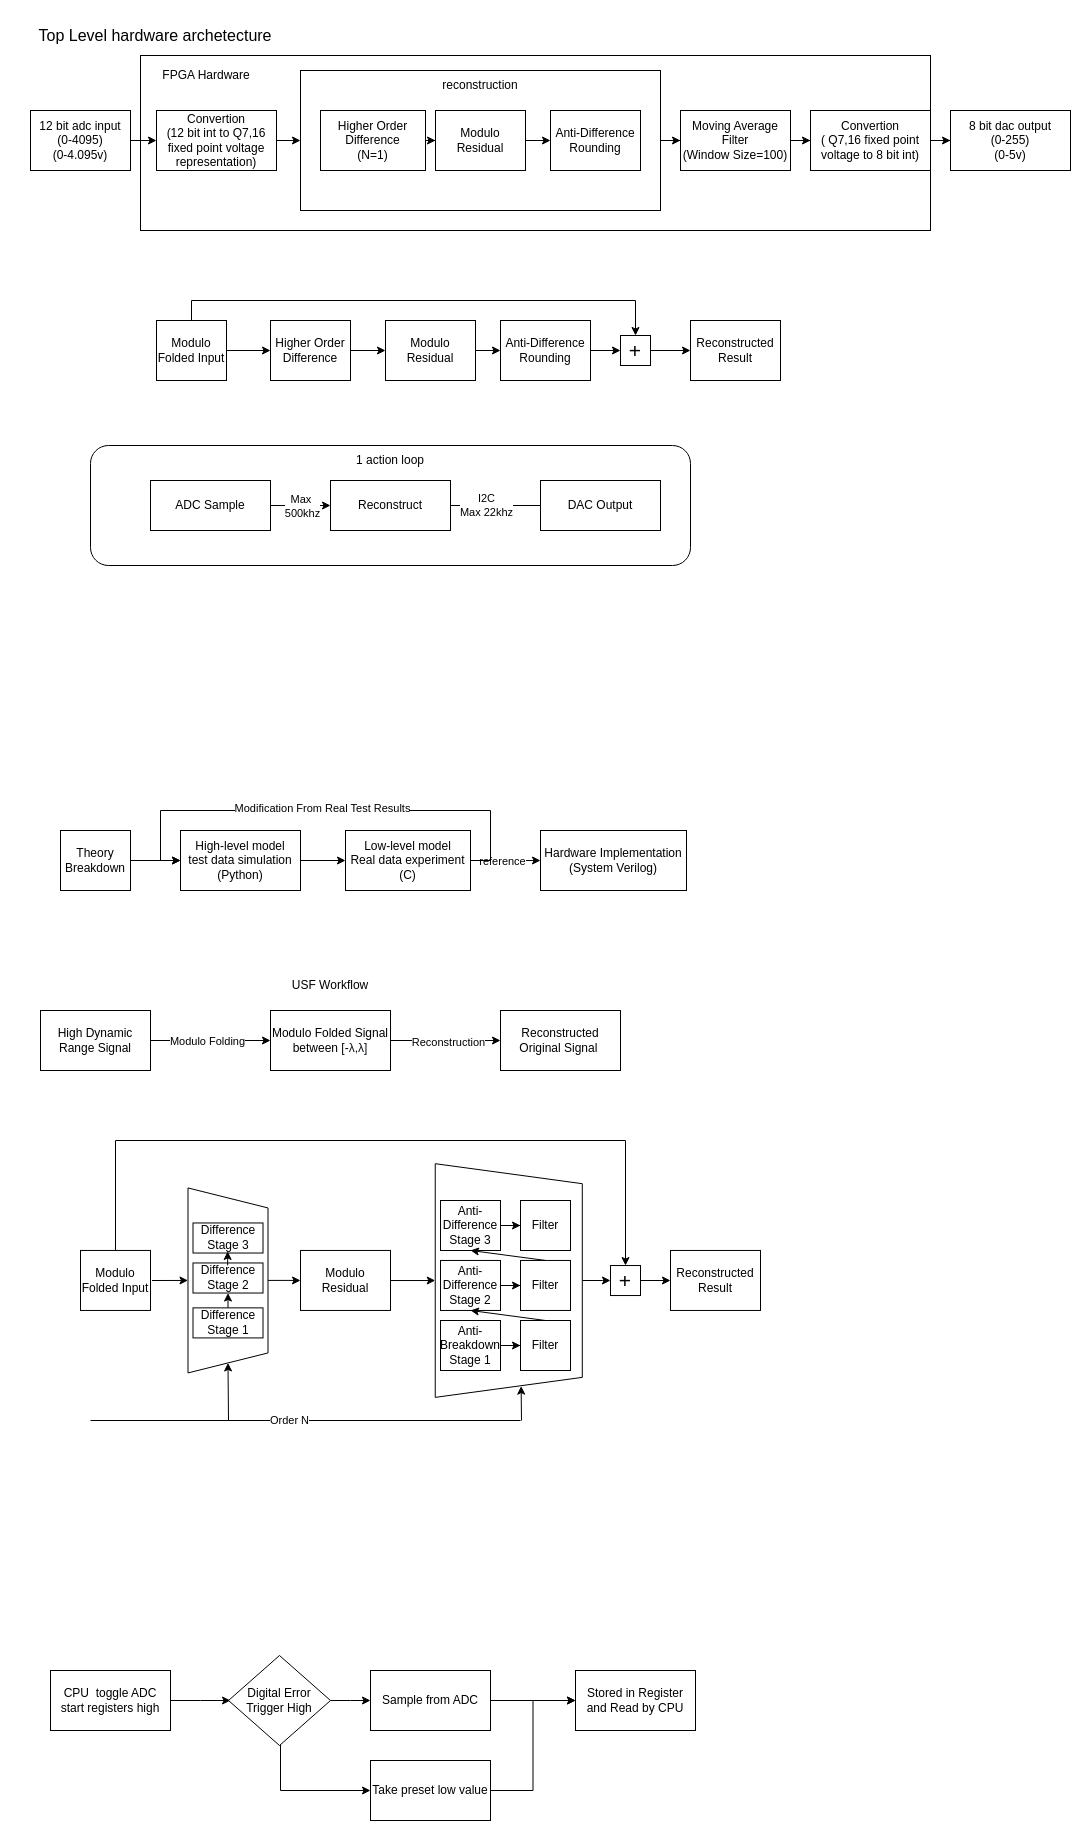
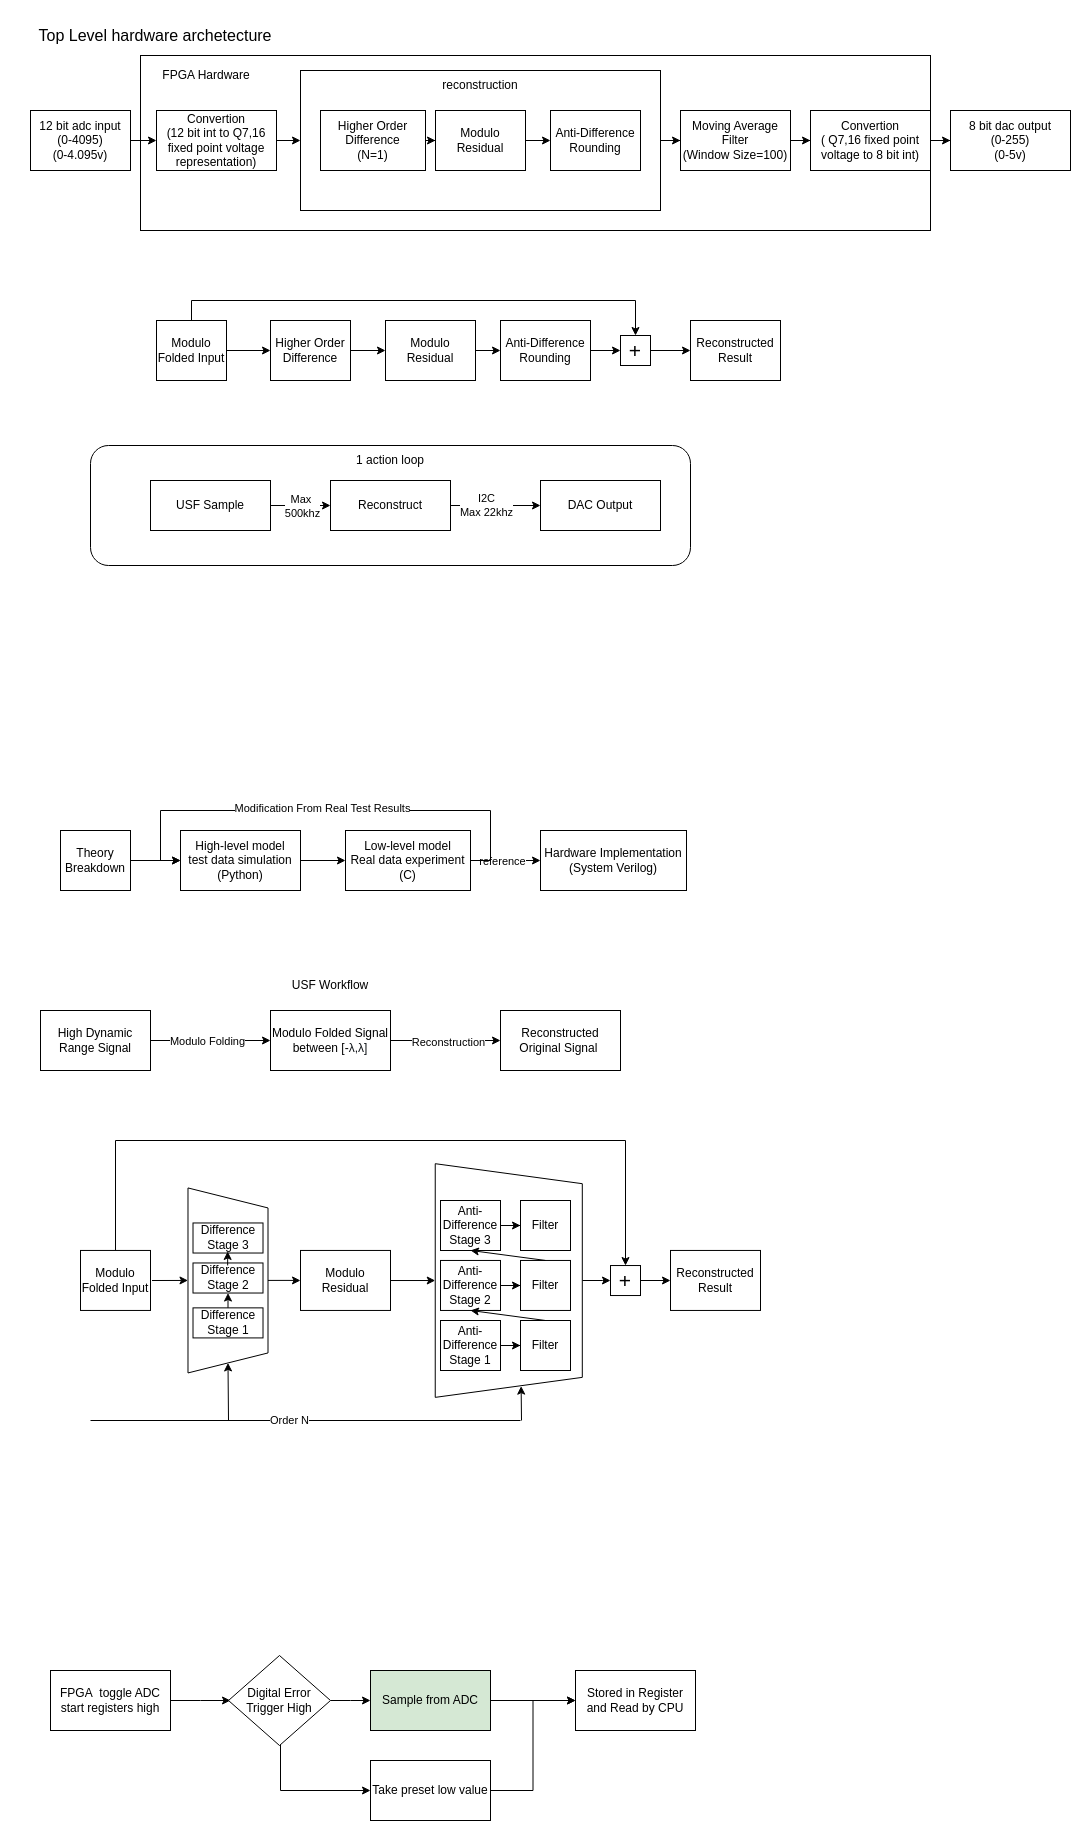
node "ADC Sample": label "ADC Sample" -> "USF Sample"
edge "Reconstruct" -- "DAC Output": arrowhead none -> classic
node "Anti-Breakdown Stage 1": label "Anti-Breakdown Stage 1" -> "Anti-Difference Stage 1"
node "CPU toggle ADC start registers high": label "CPU toggle ADC start registers high" -> "FPGA toggle ADC start registers high"
node "Sample from ADC": fillcolor #ffffff -> #d5e8d4
